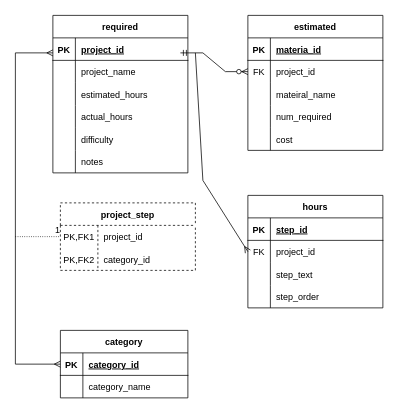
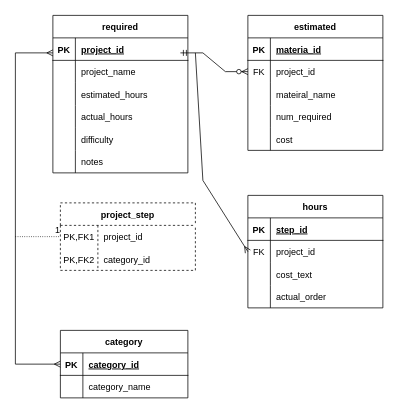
node "step_text": label "step_text" -> "cost_text"
node "step_order": label "step_order" -> "actual_order"
